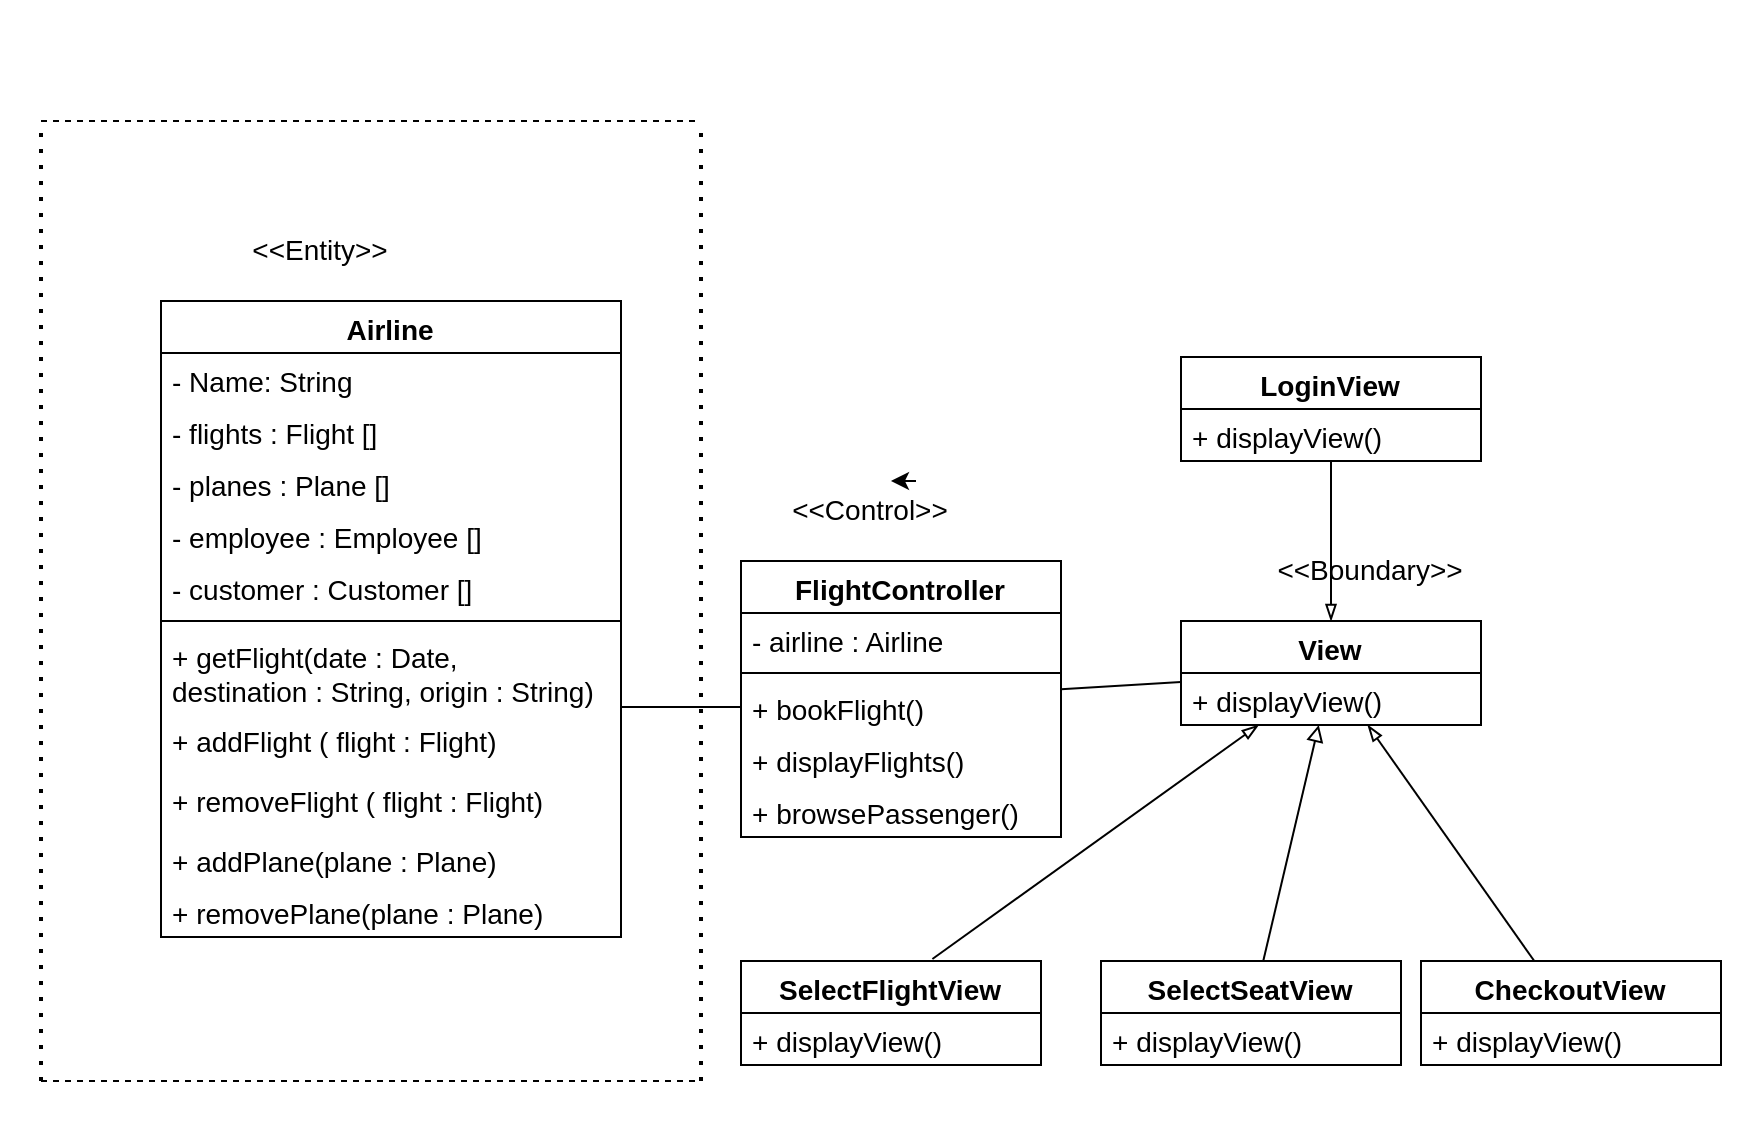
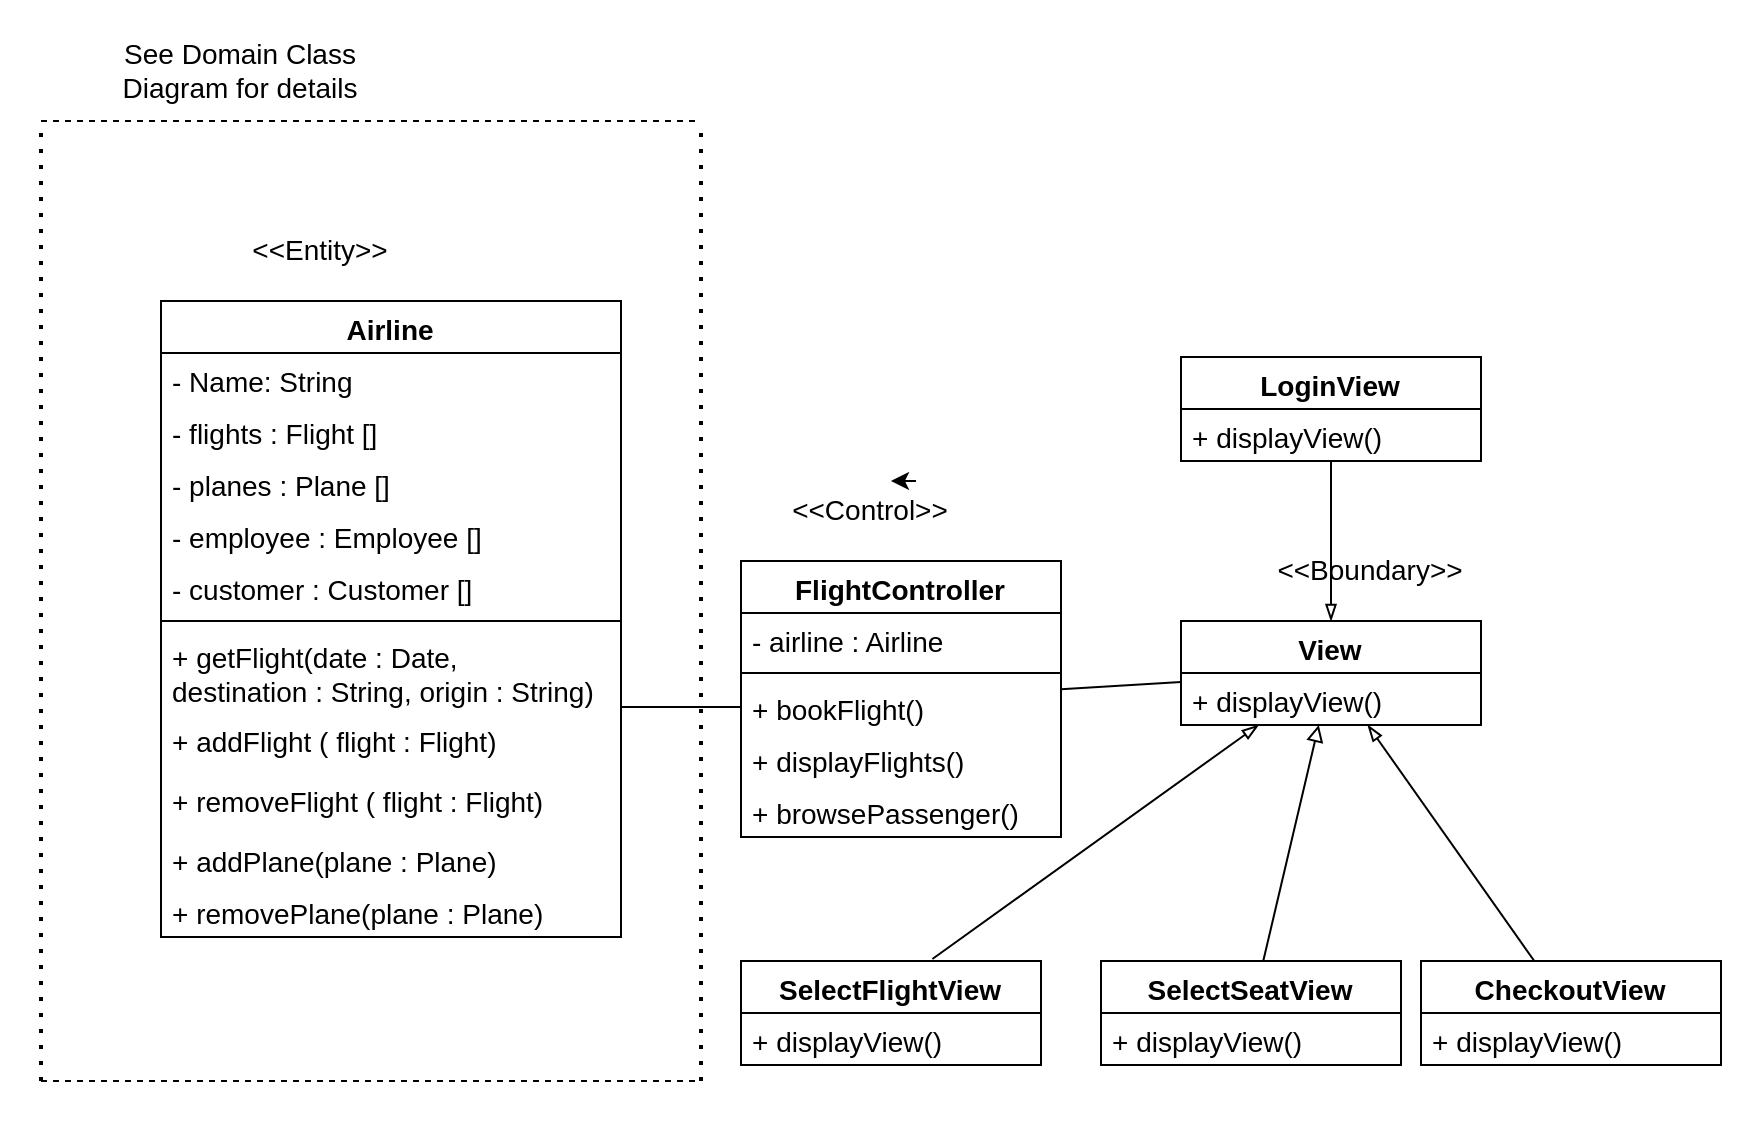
node "See Domain Class Diagram for details": added
